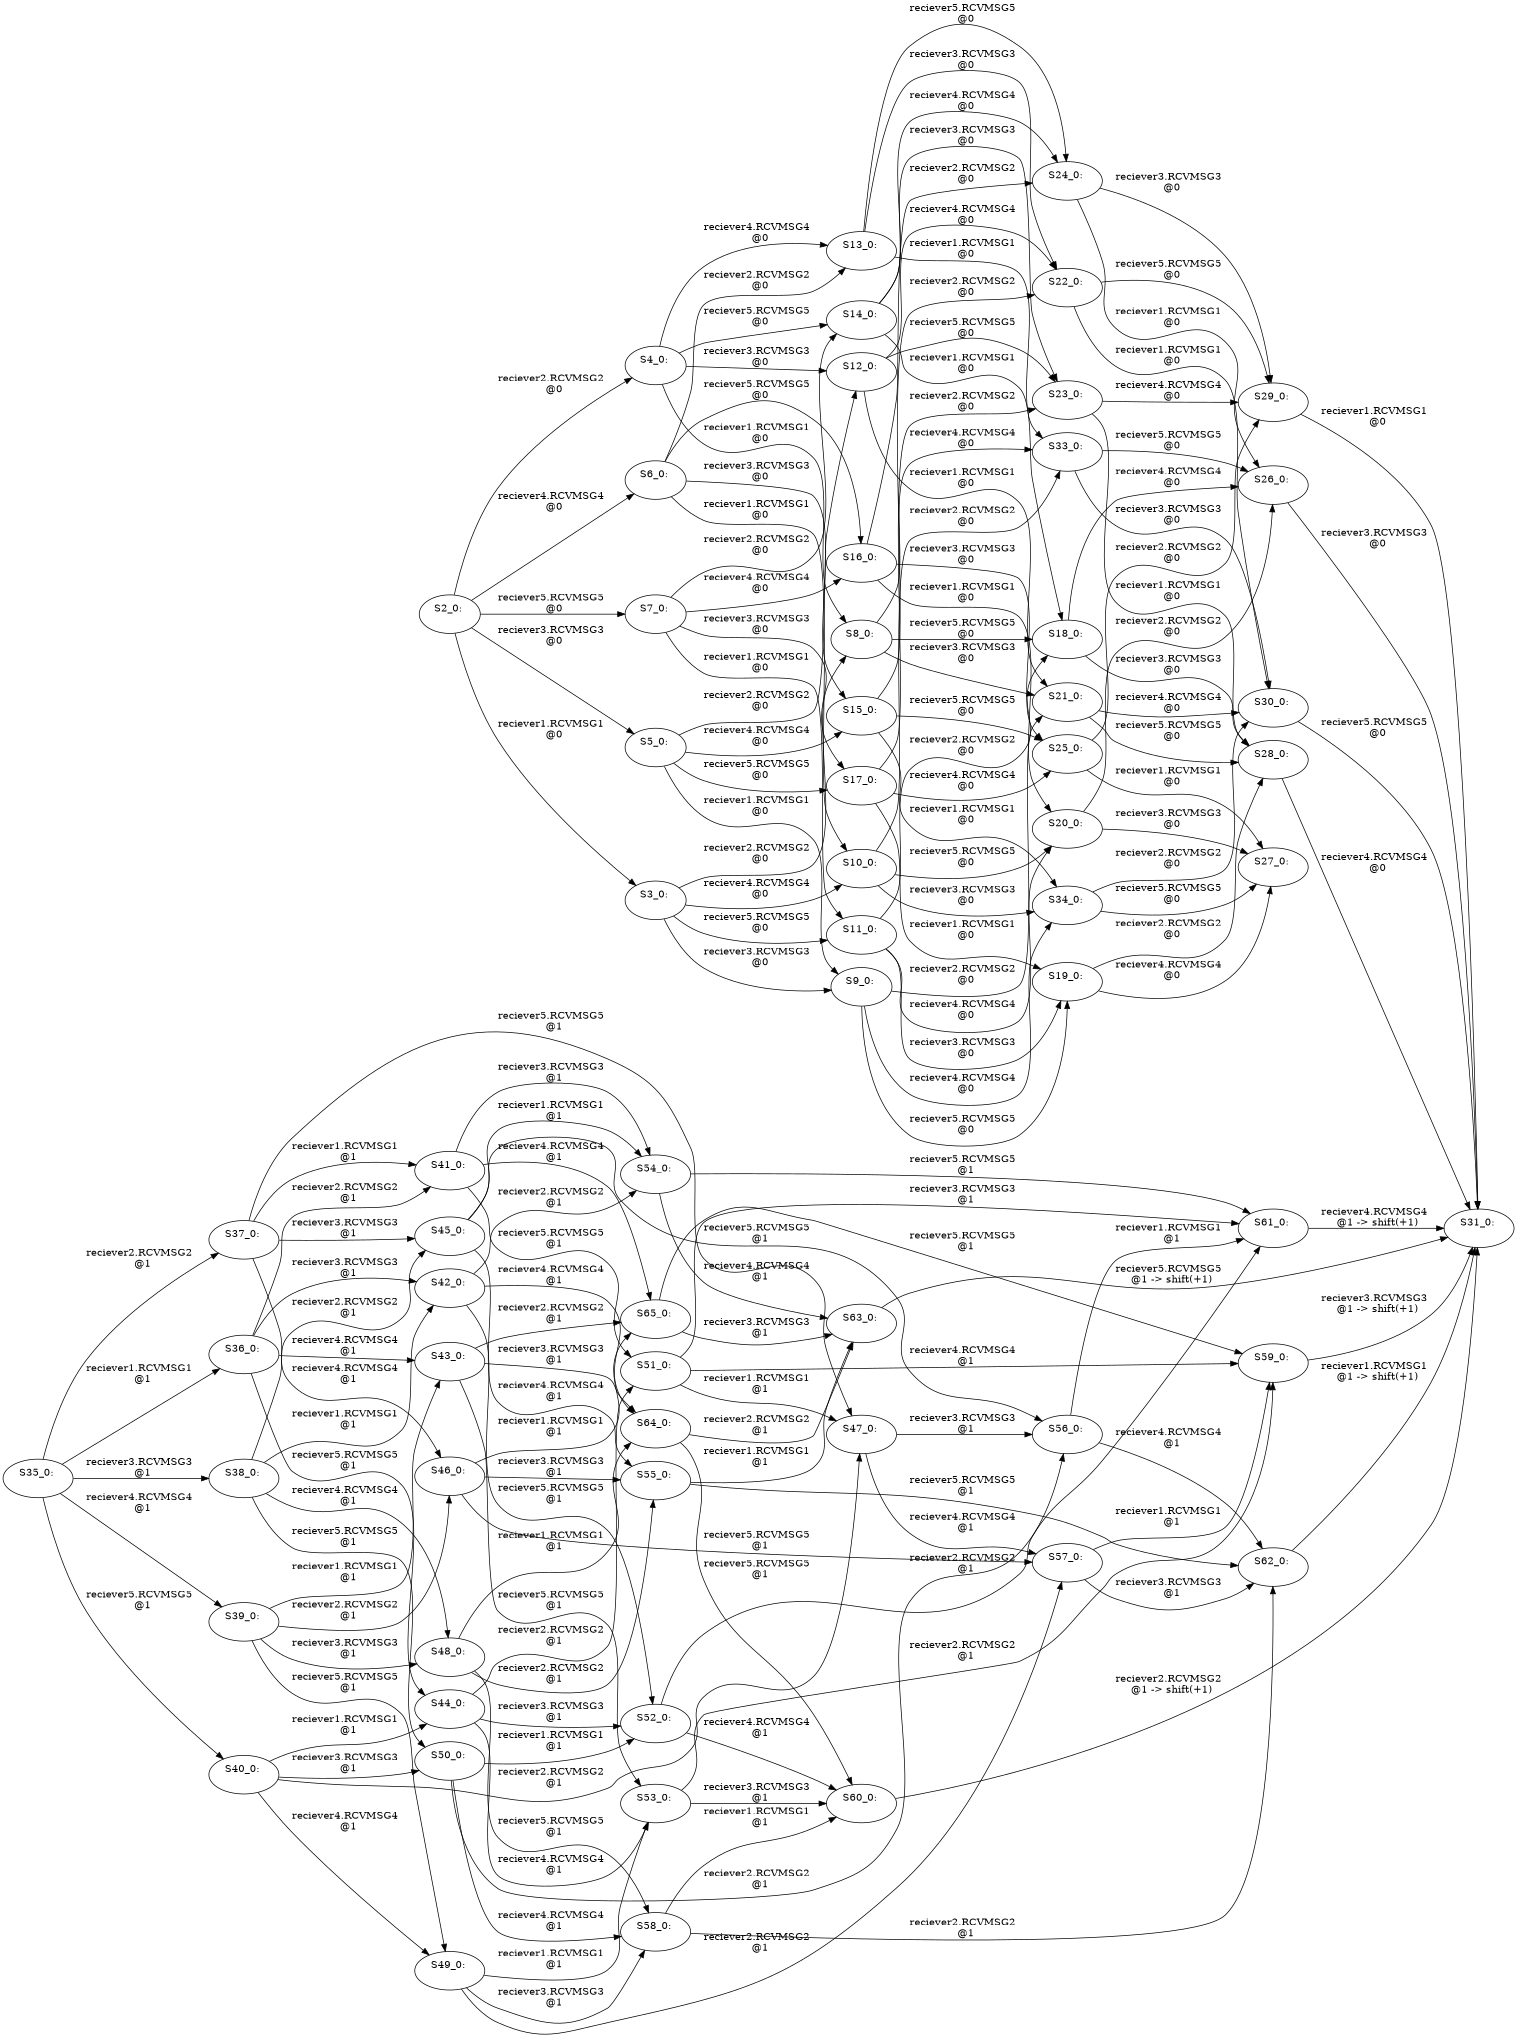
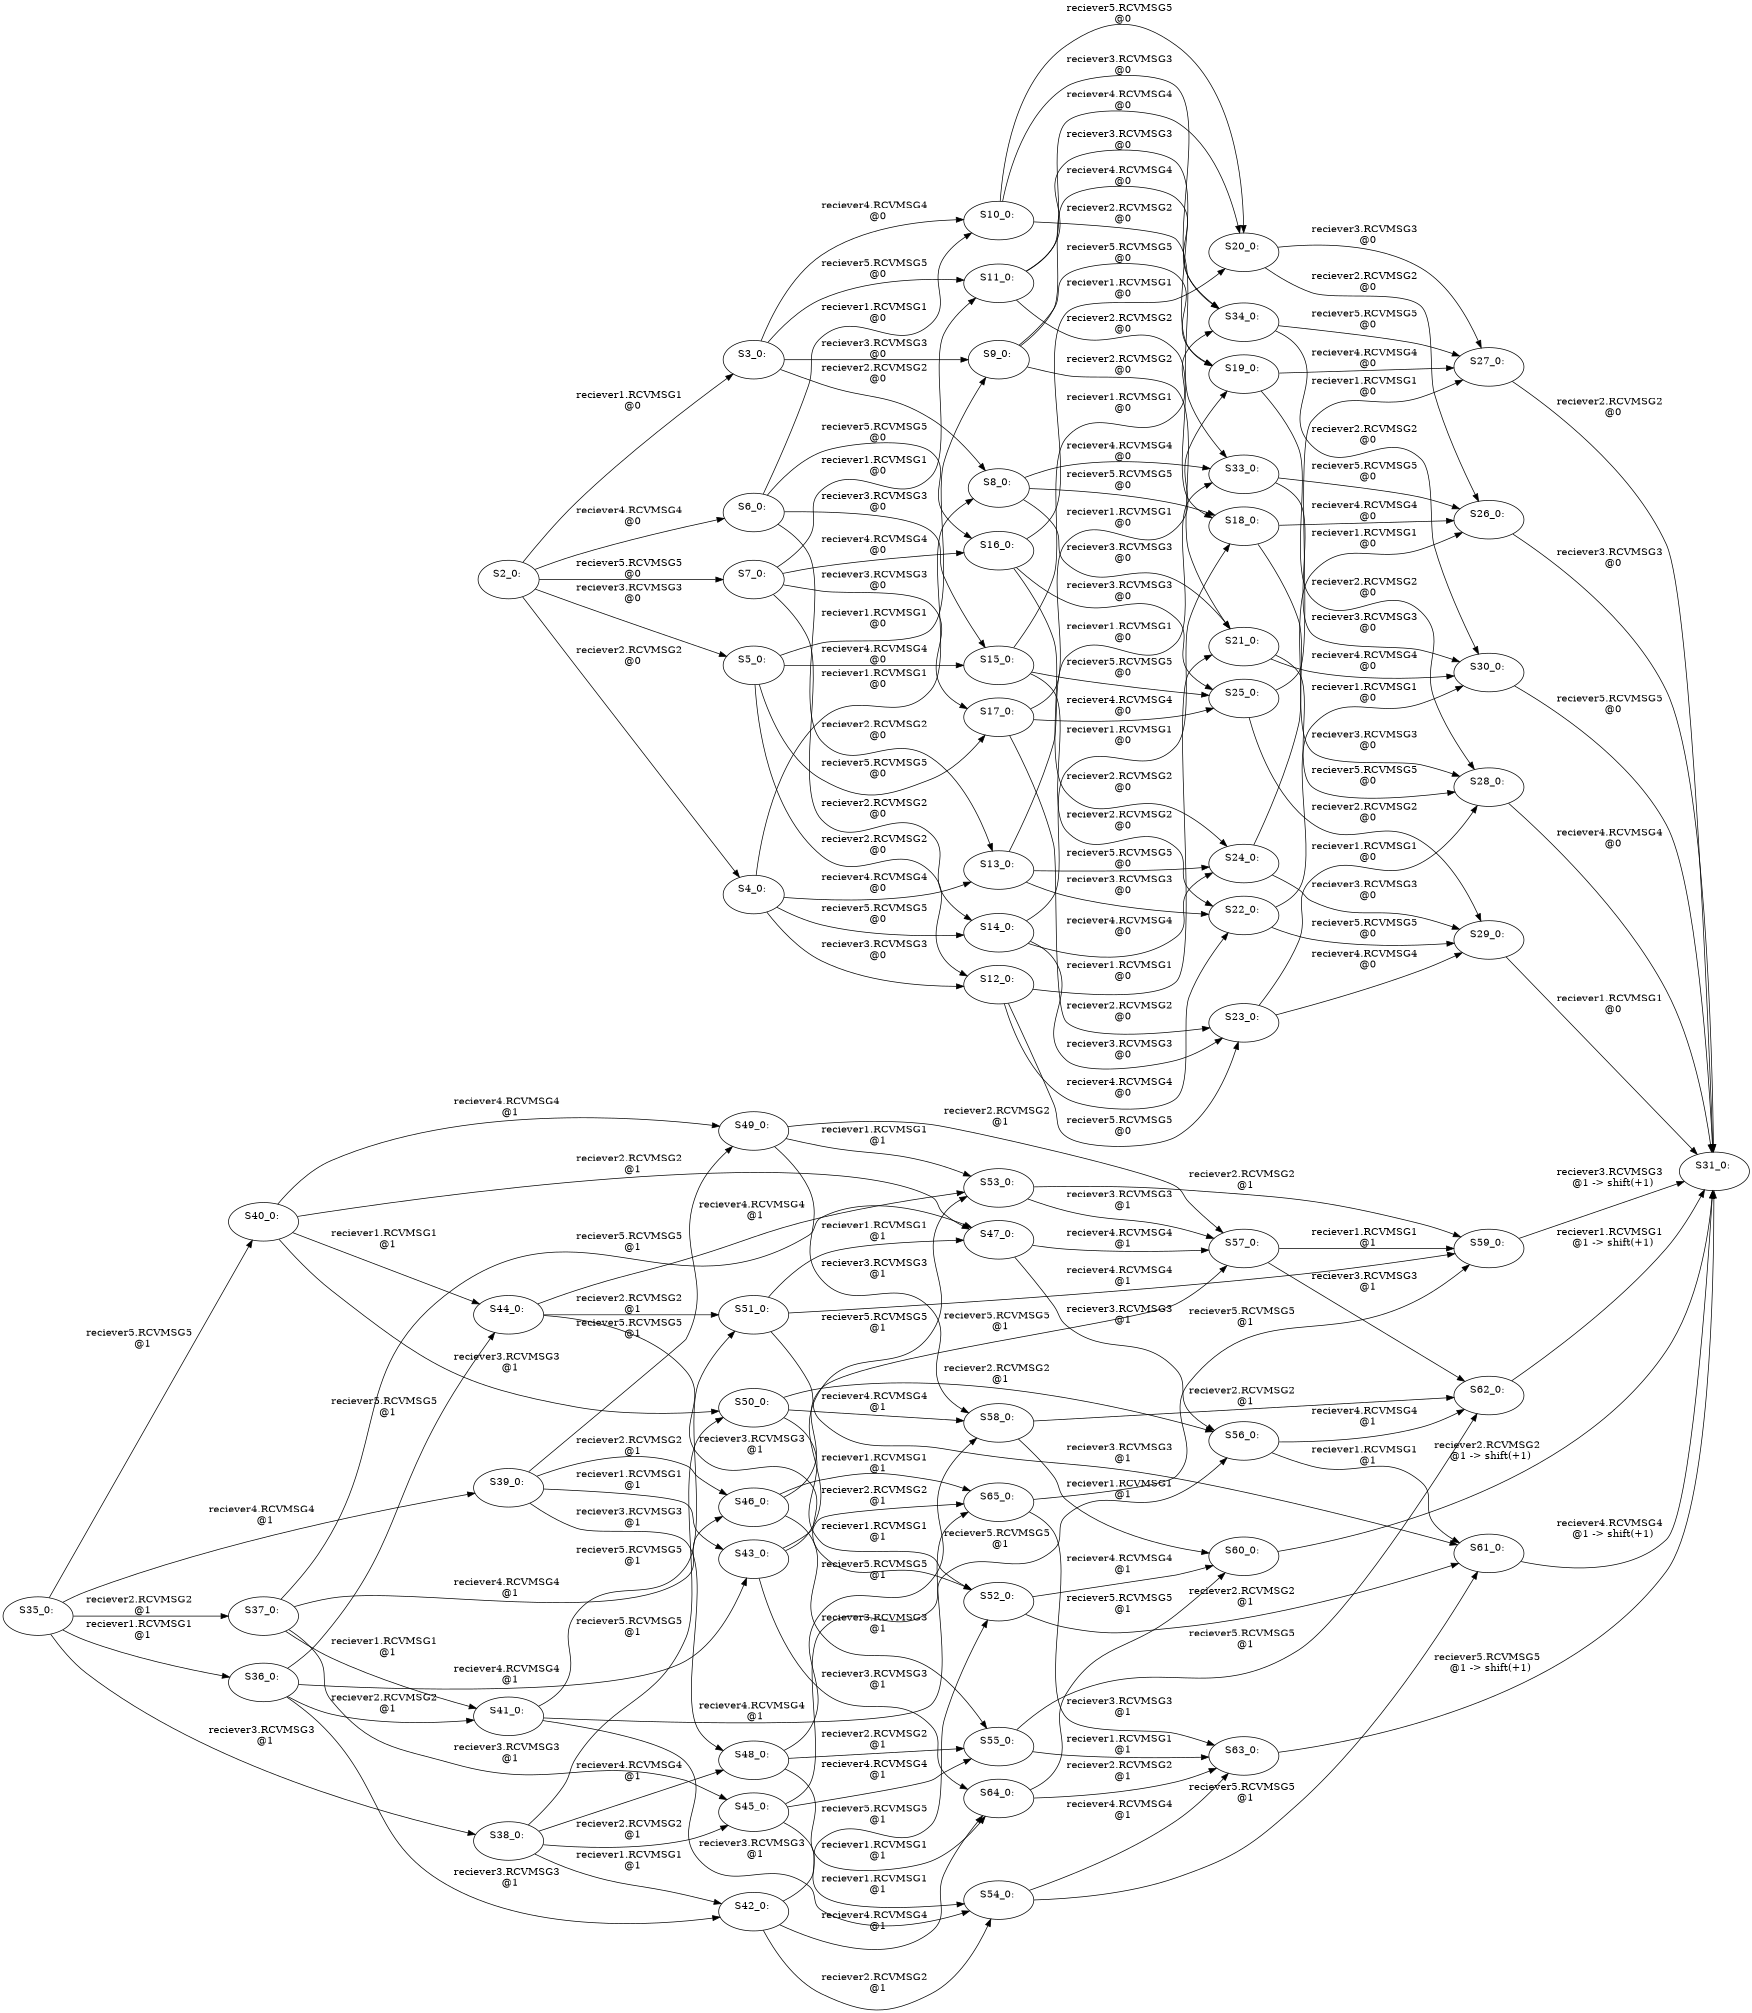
edge "S27_0:" -> "S31_0:": added, label "reciever2.RCVMSG2 @0"
edge "S53_0:" -> "S60_0:": now "S53_0:" -> "S57_0:"
